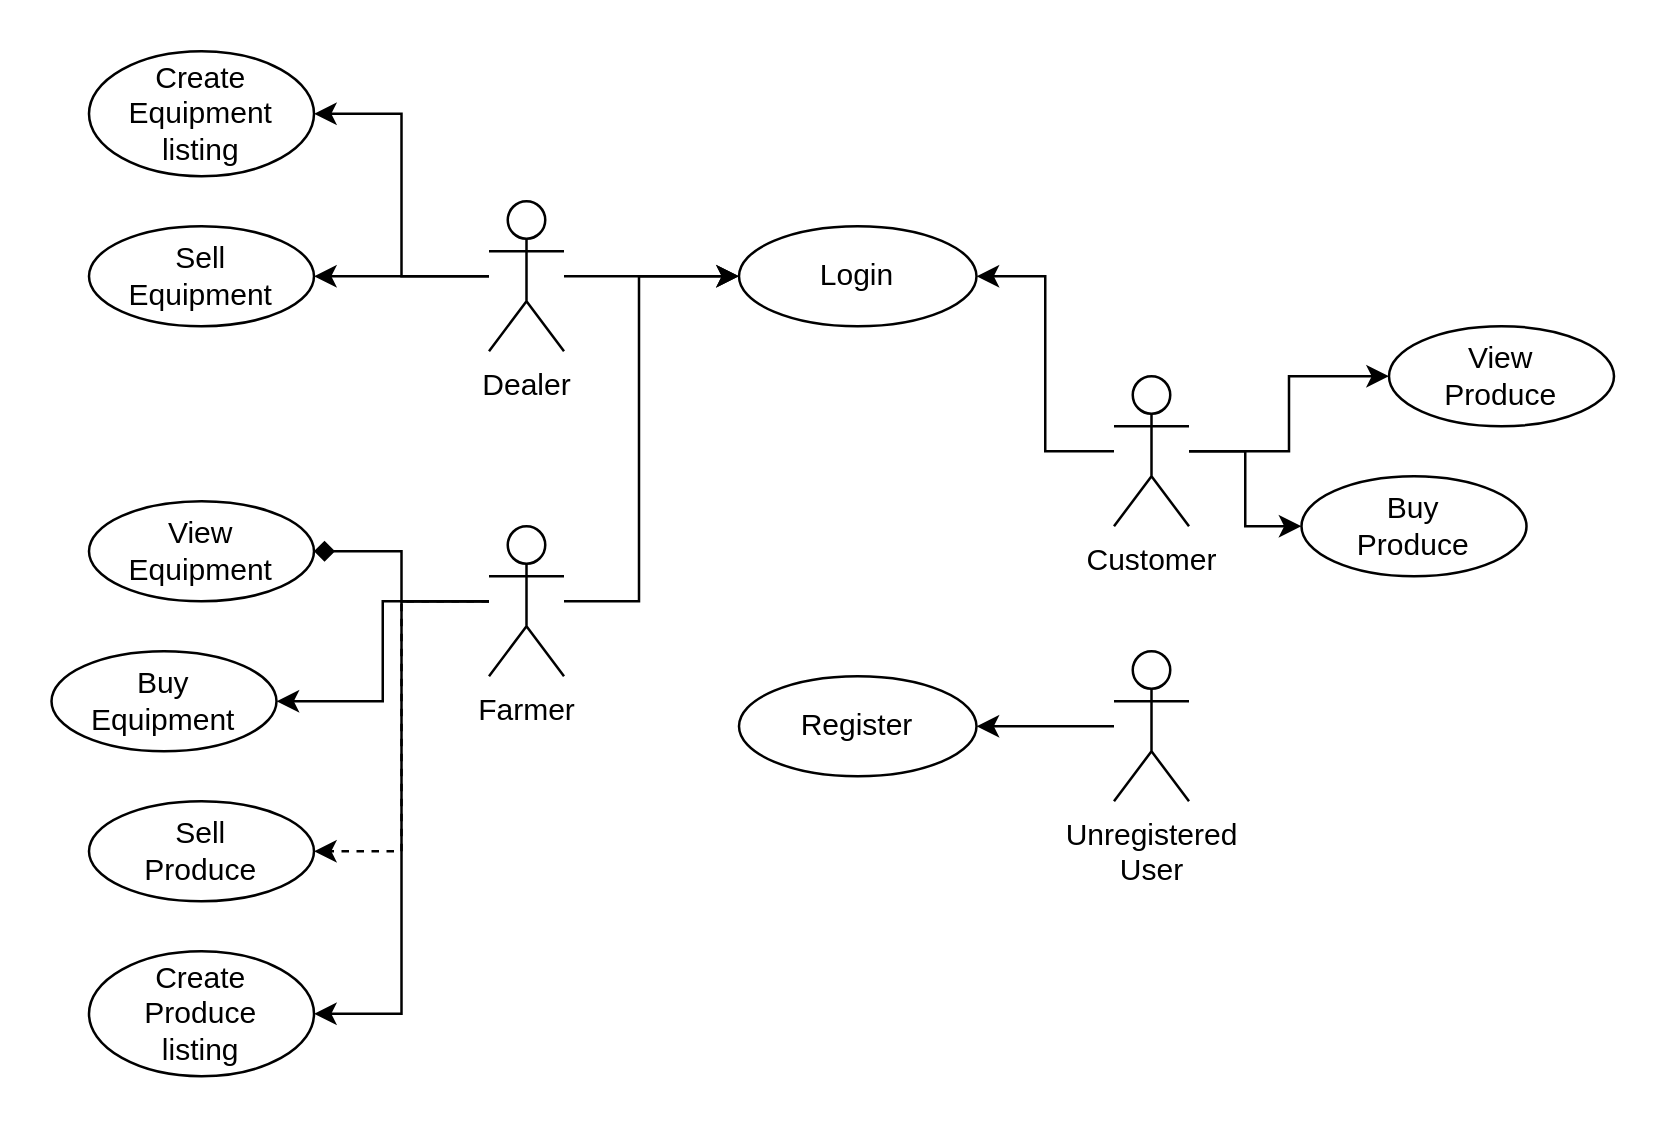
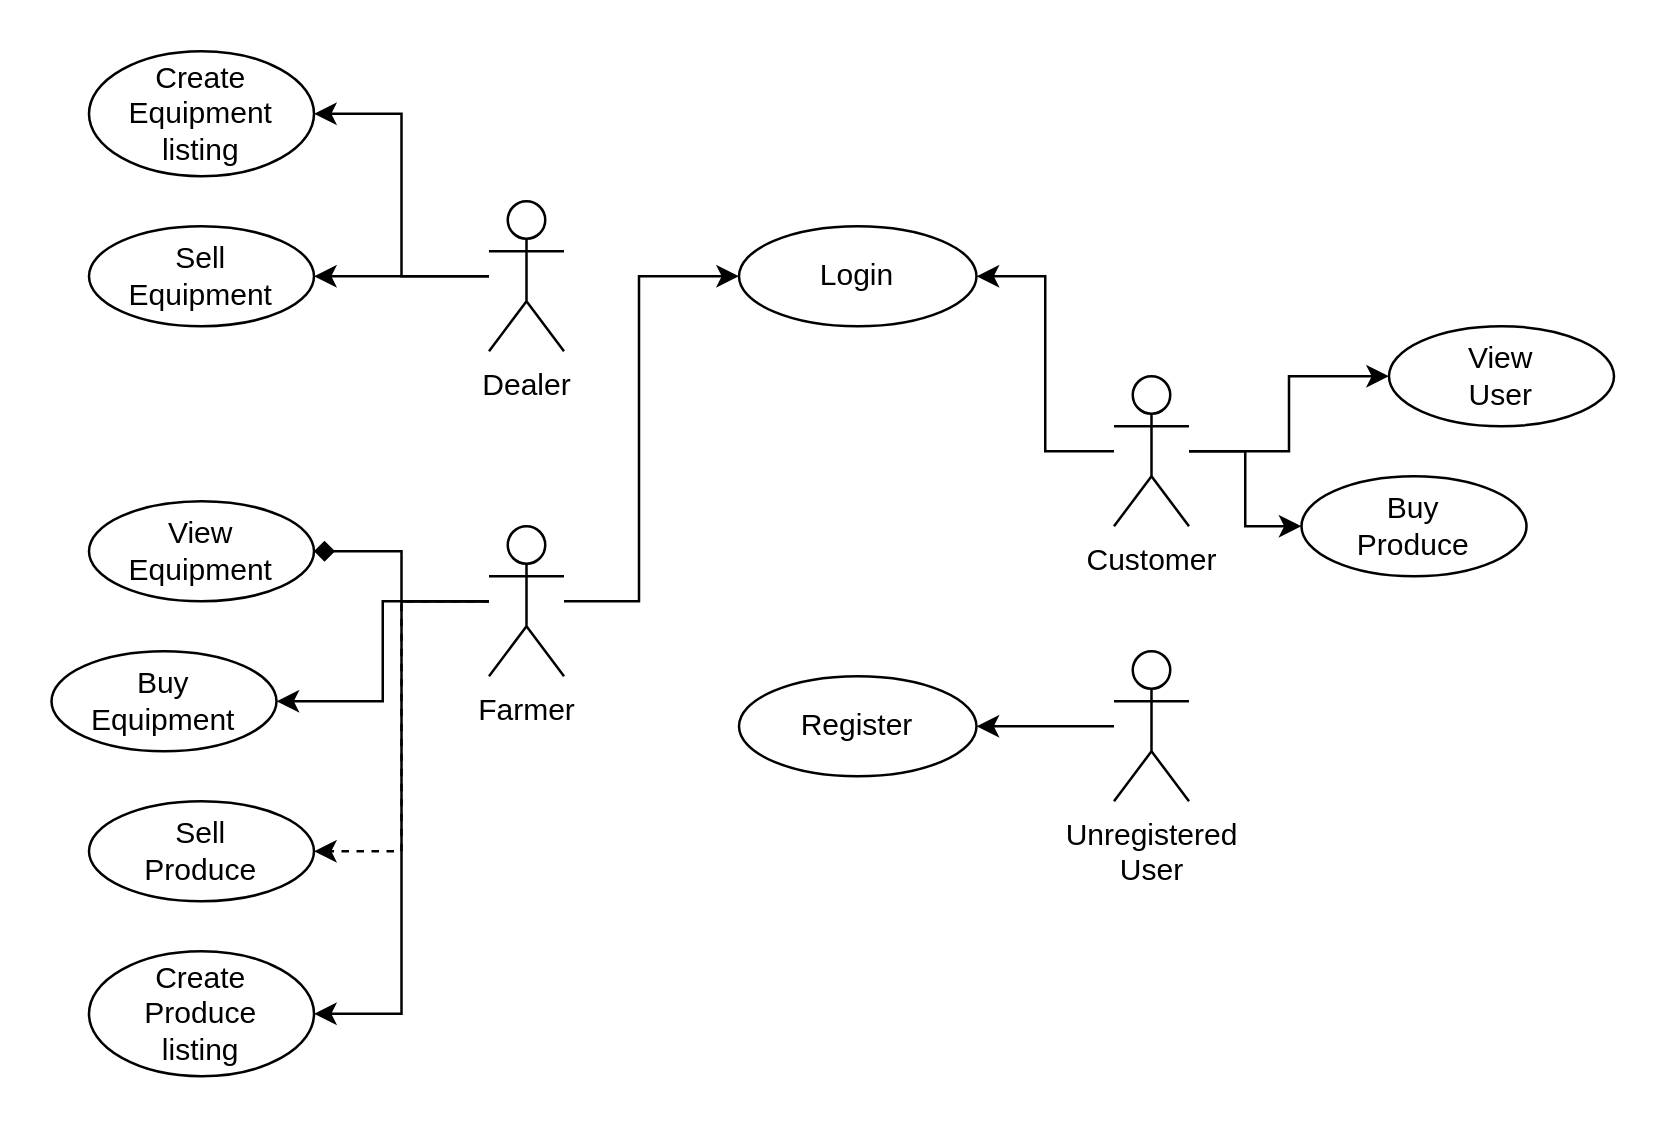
edge "Dealer" -> "Login": removed
node "View Produce": label "View Produce" -> "View User"
